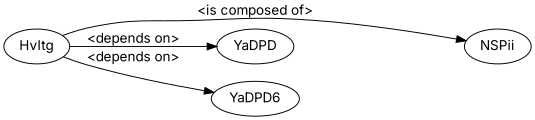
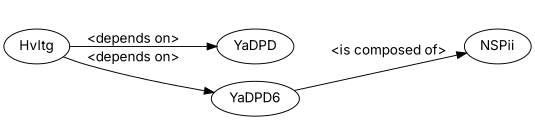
edge "Hvltg" -> "NSPii": now "YaDPD6" -> "NSPii"
